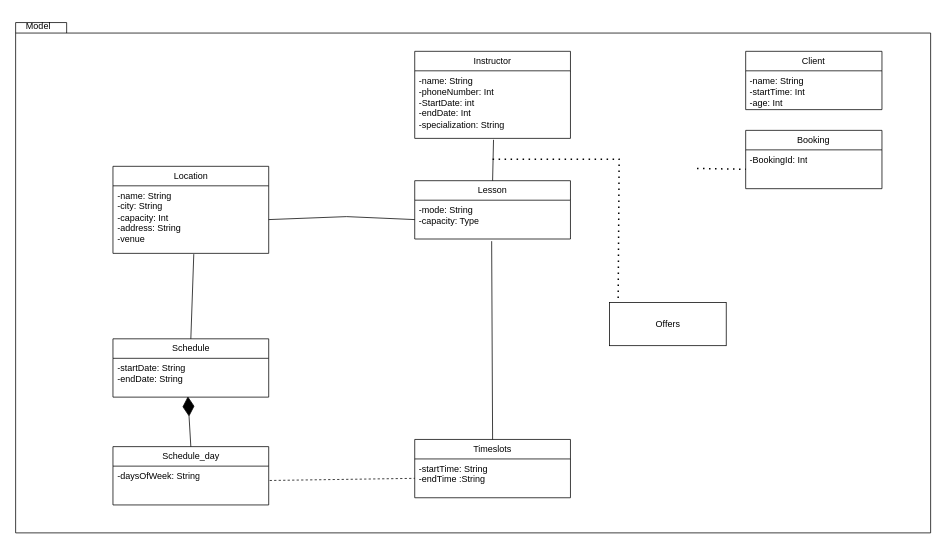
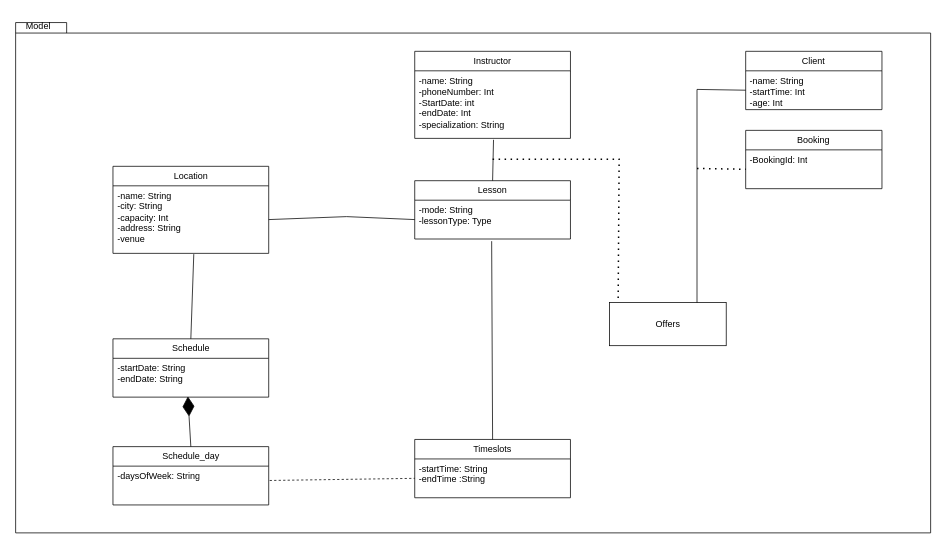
edge "-name: String -startTime: Int -age: Int" -- "Offers": added
node "-mode: String -capacity: Type": label "-mode: String -capacity: Type" -> "-mode: String -lessonType: Type"
